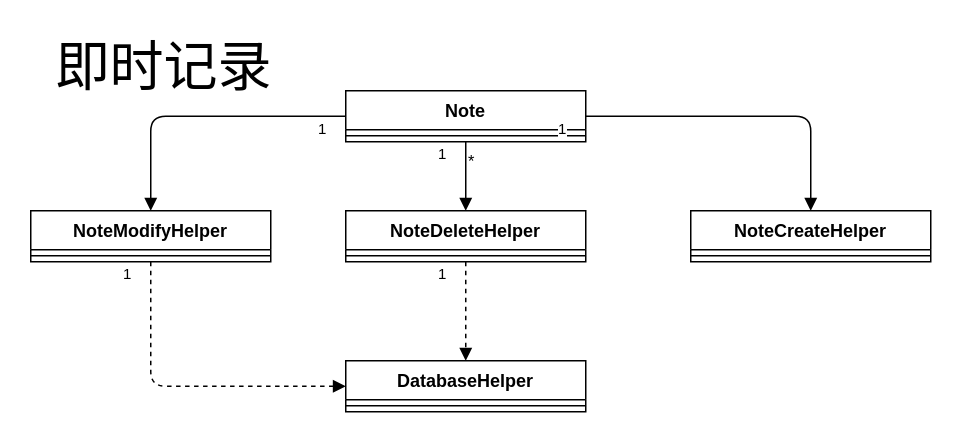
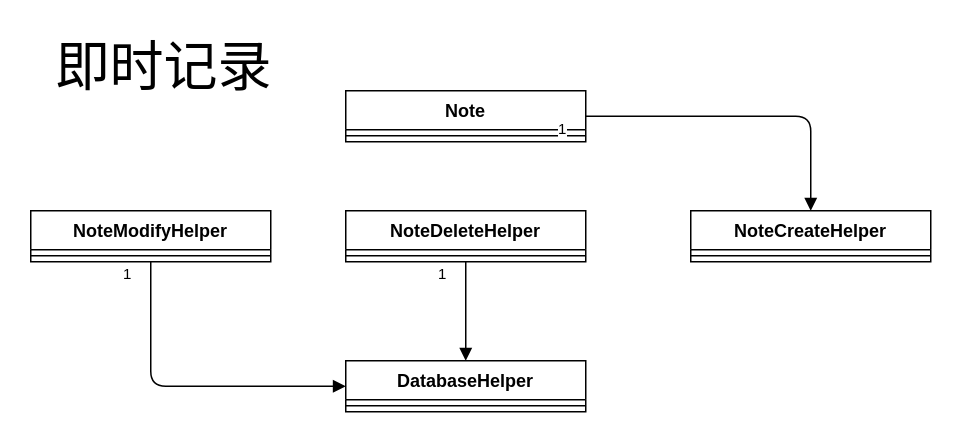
edge "Note" -> "NoteModifyHelper": removed, label "1"
edge "Note" -> "NoteDeleteHelper": removed, labels "1", "*"
edge "NoteDeleteHelper" -> "DatabaseHelper": style dashed -> solid
edge "NoteModifyHelper" -> "DatabaseHelper": style dashed -> solid
